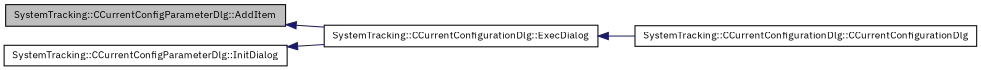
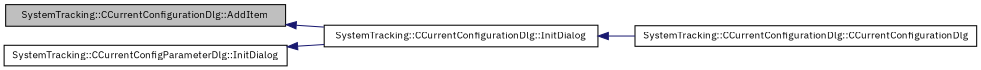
node "SystemTracking::CCurrentConfigParameterDlg::AddItem": label "SystemTracking::CCurrentConfigParameterDlg::AddItem" -> "SystemTracking::CCurrentConfigurationDlg::AddItem"
node "SystemTracking::CCurrentConfigurationDlg::ExecDialog": label "SystemTracking::CCurrentConfigurationDlg::ExecDialog" -> "SystemTracking::CCurrentConfigurationDlg::InitDialog"
